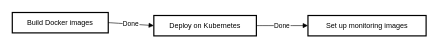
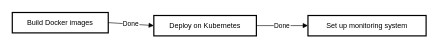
node "Set up monitoring images": label "Set up monitoring images" -> "Set up monitoring system"
